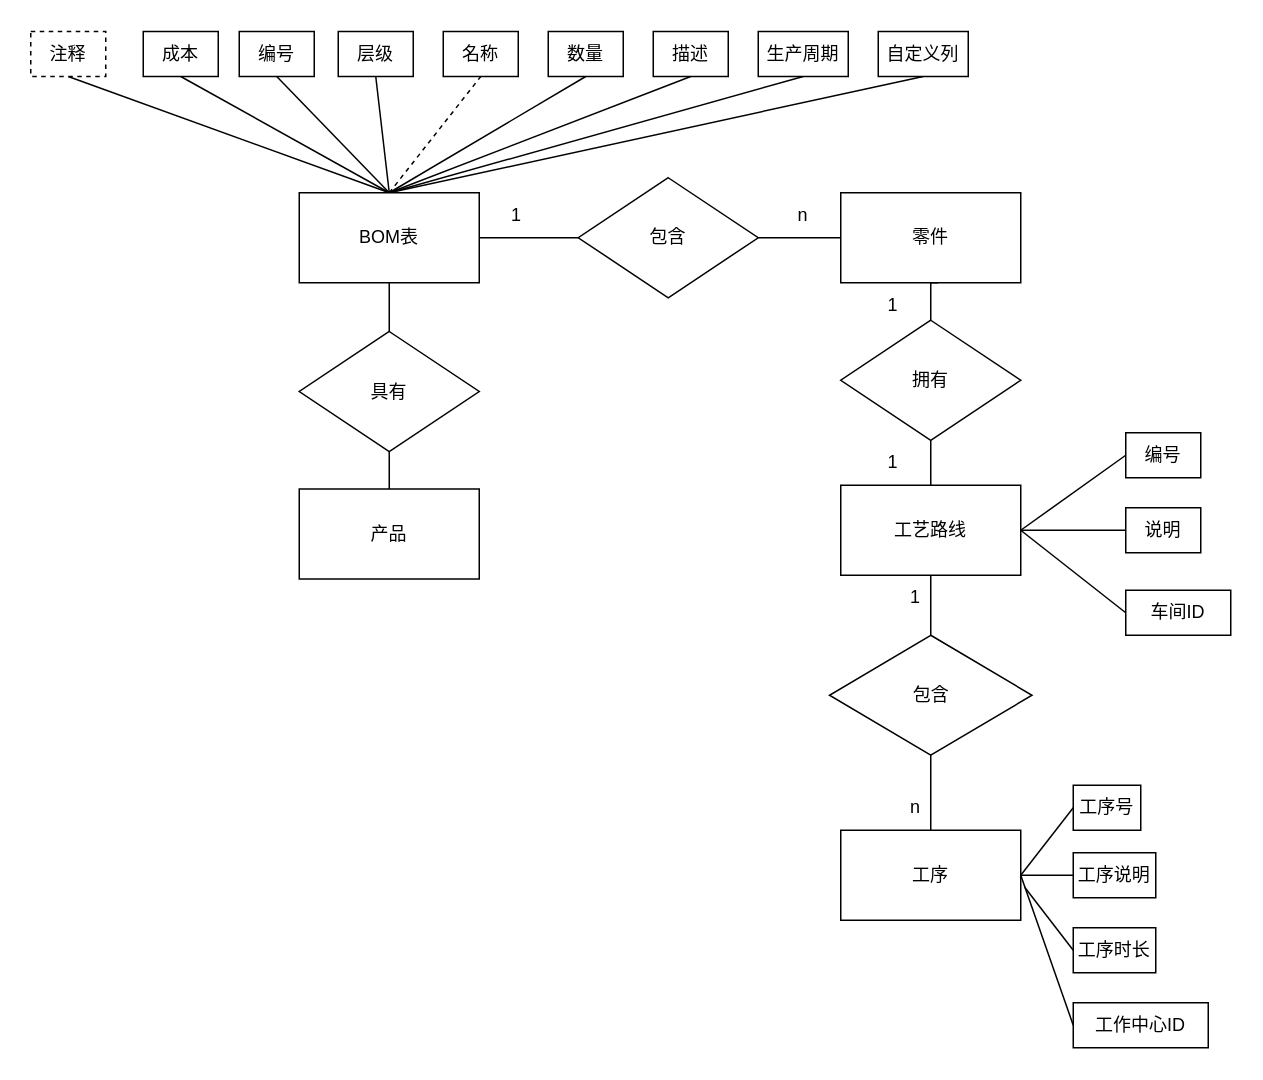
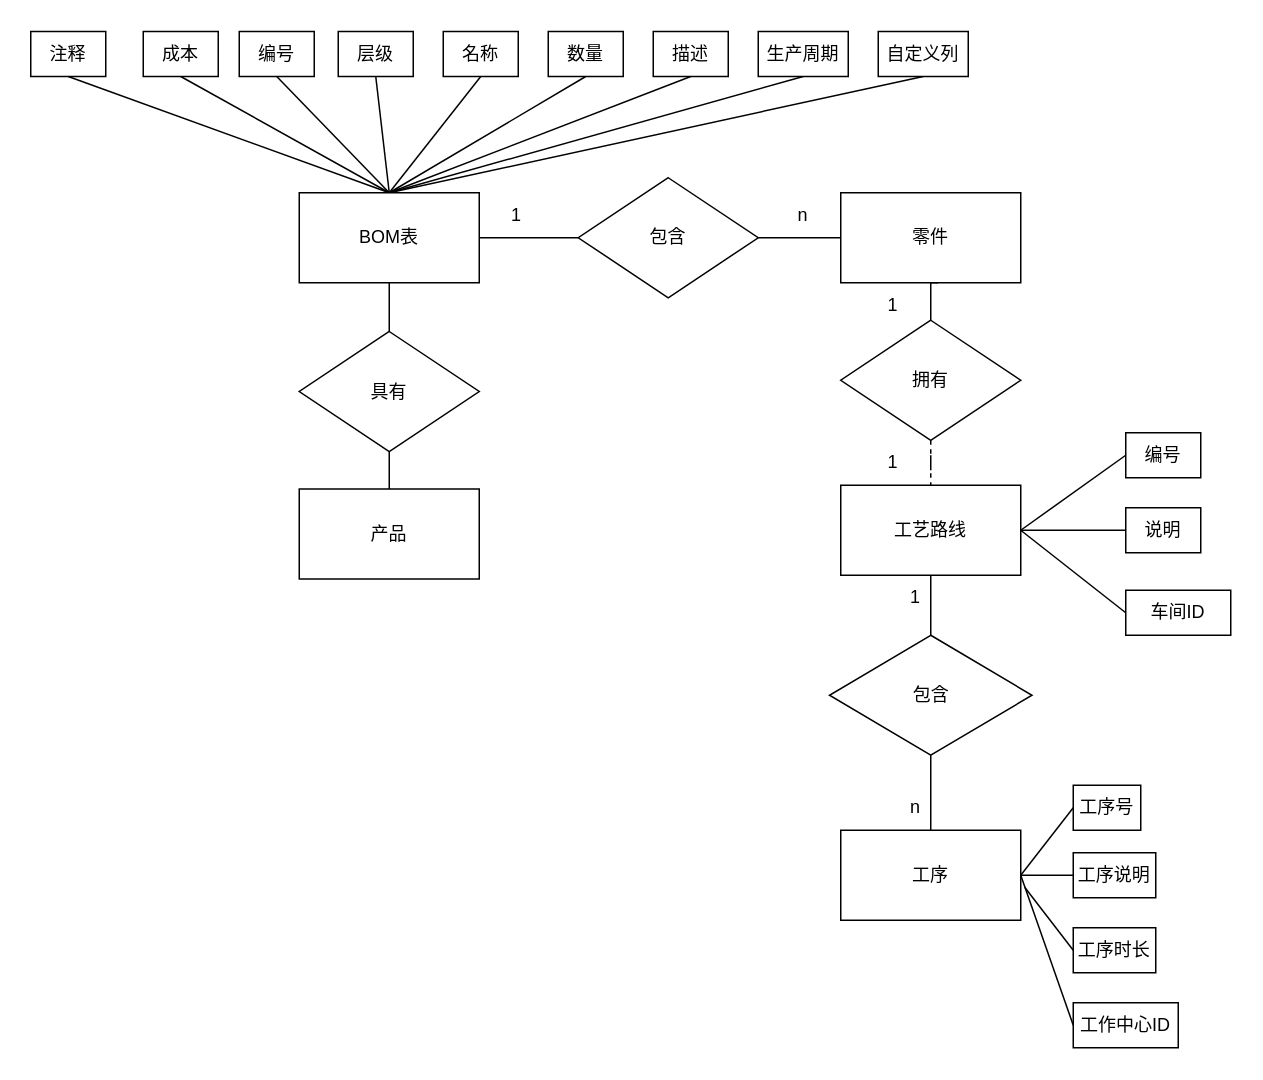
node "注释": style dashed -> solid
edge "名称" -- "BOM表": style dashed -> solid
edge "拥有" -- "工艺路线": style solid -> dashed
node "工作中心ID": size 135x45 -> 105x45
